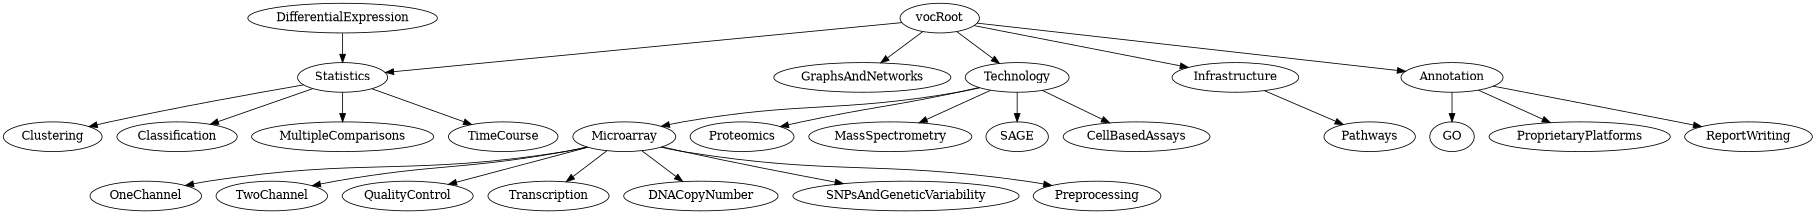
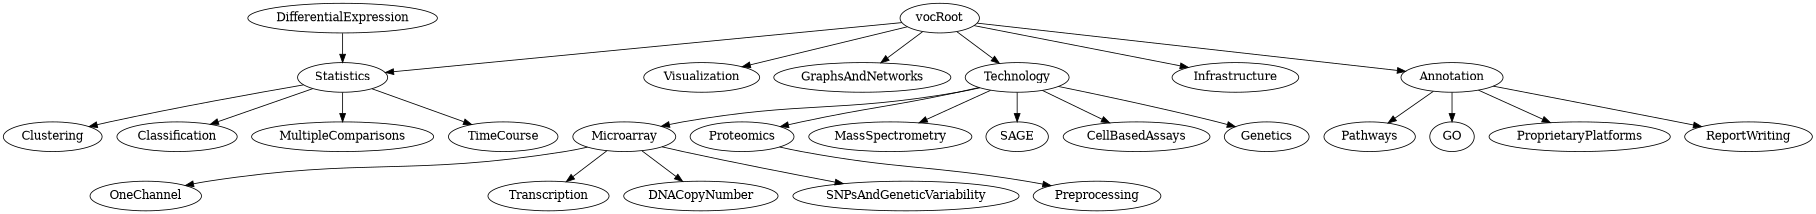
node "Visualization": added
edge "Infrastructure" -> "Pathways": now "Annotation" -> "Pathways"
node "Genetics": added
edge "Microarray" -> "Preprocessing": now "Proteomics" -> "Preprocessing"
node "TwoChannel": removed
node "QualityControl": removed
